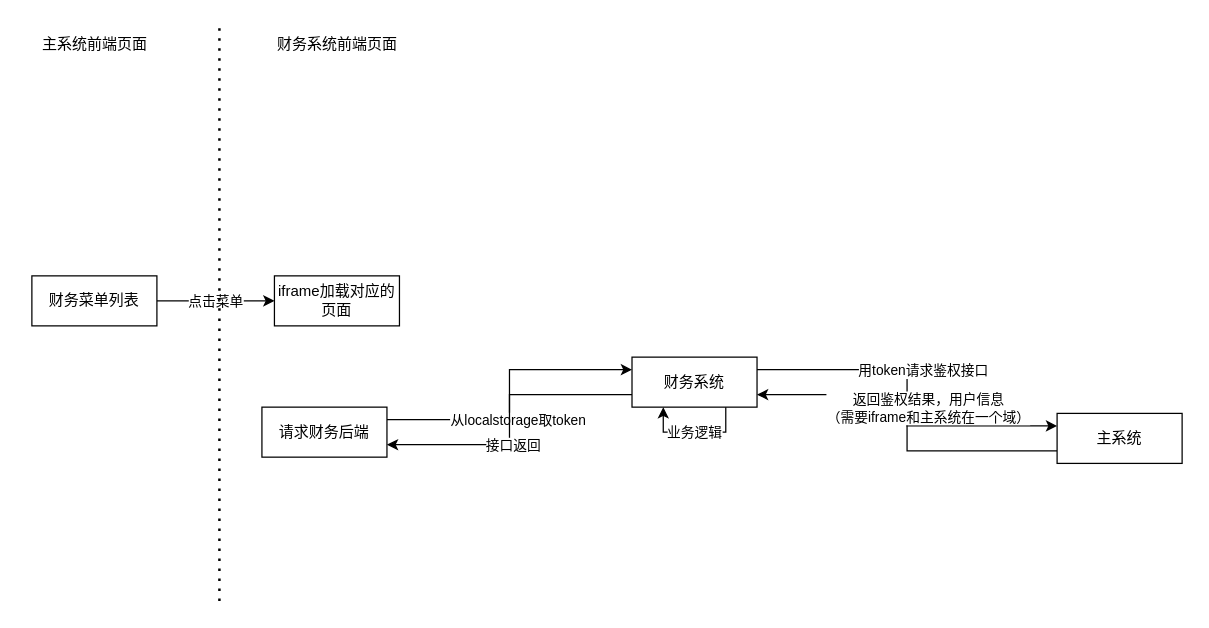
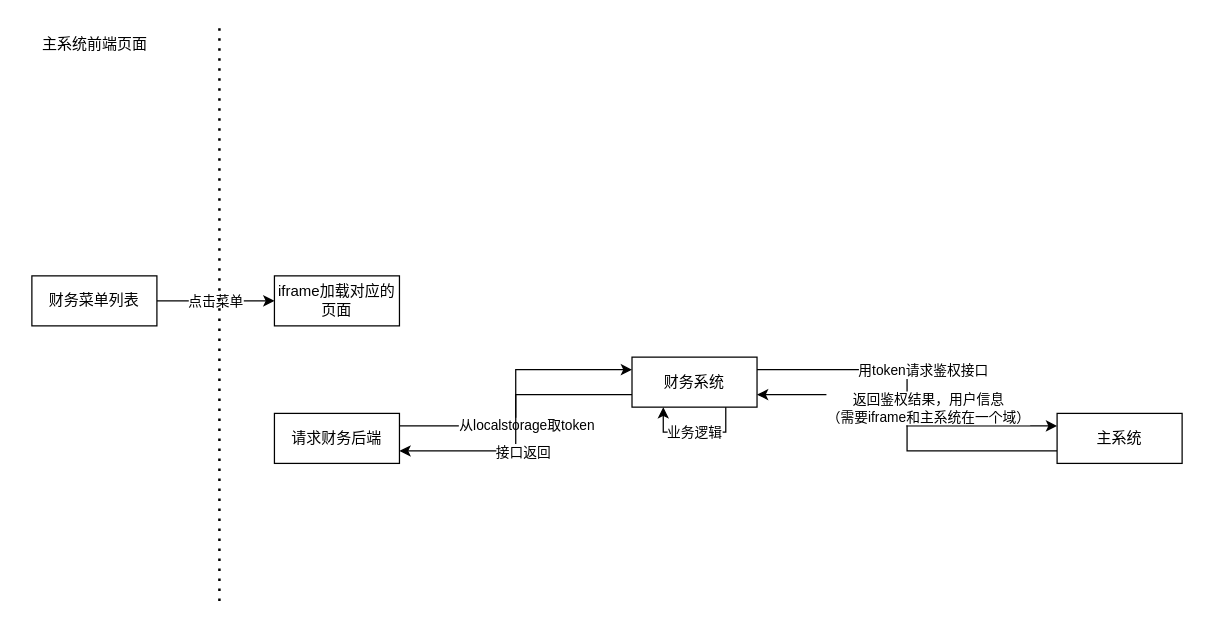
node "财务系统前端页面": removed
node "请求财务后端": moved (324, 432) -> (337, 438)
